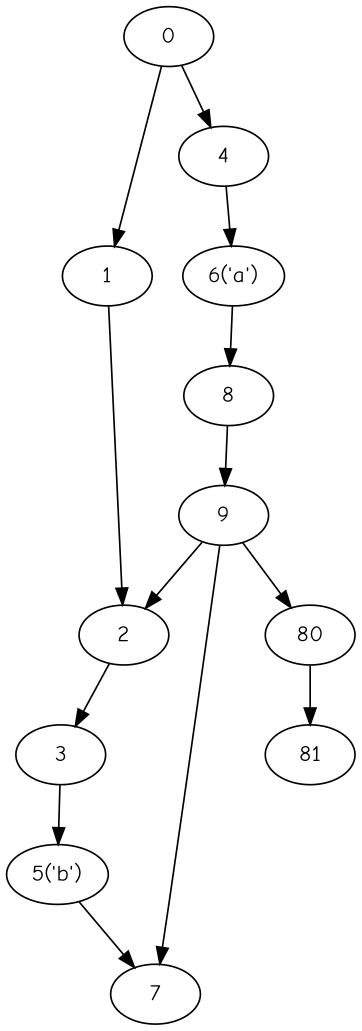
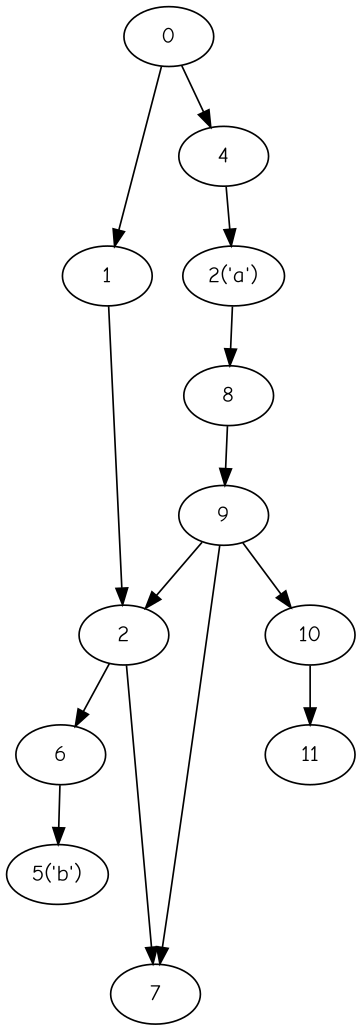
node "6('a')": label "6('a')" -> "2('a')"
node "80": label "80" -> "10"
node "3": label "3" -> "6"
node "81": label "81" -> "11"
edge "5('b')" -> "7": now "2" -> "7"
